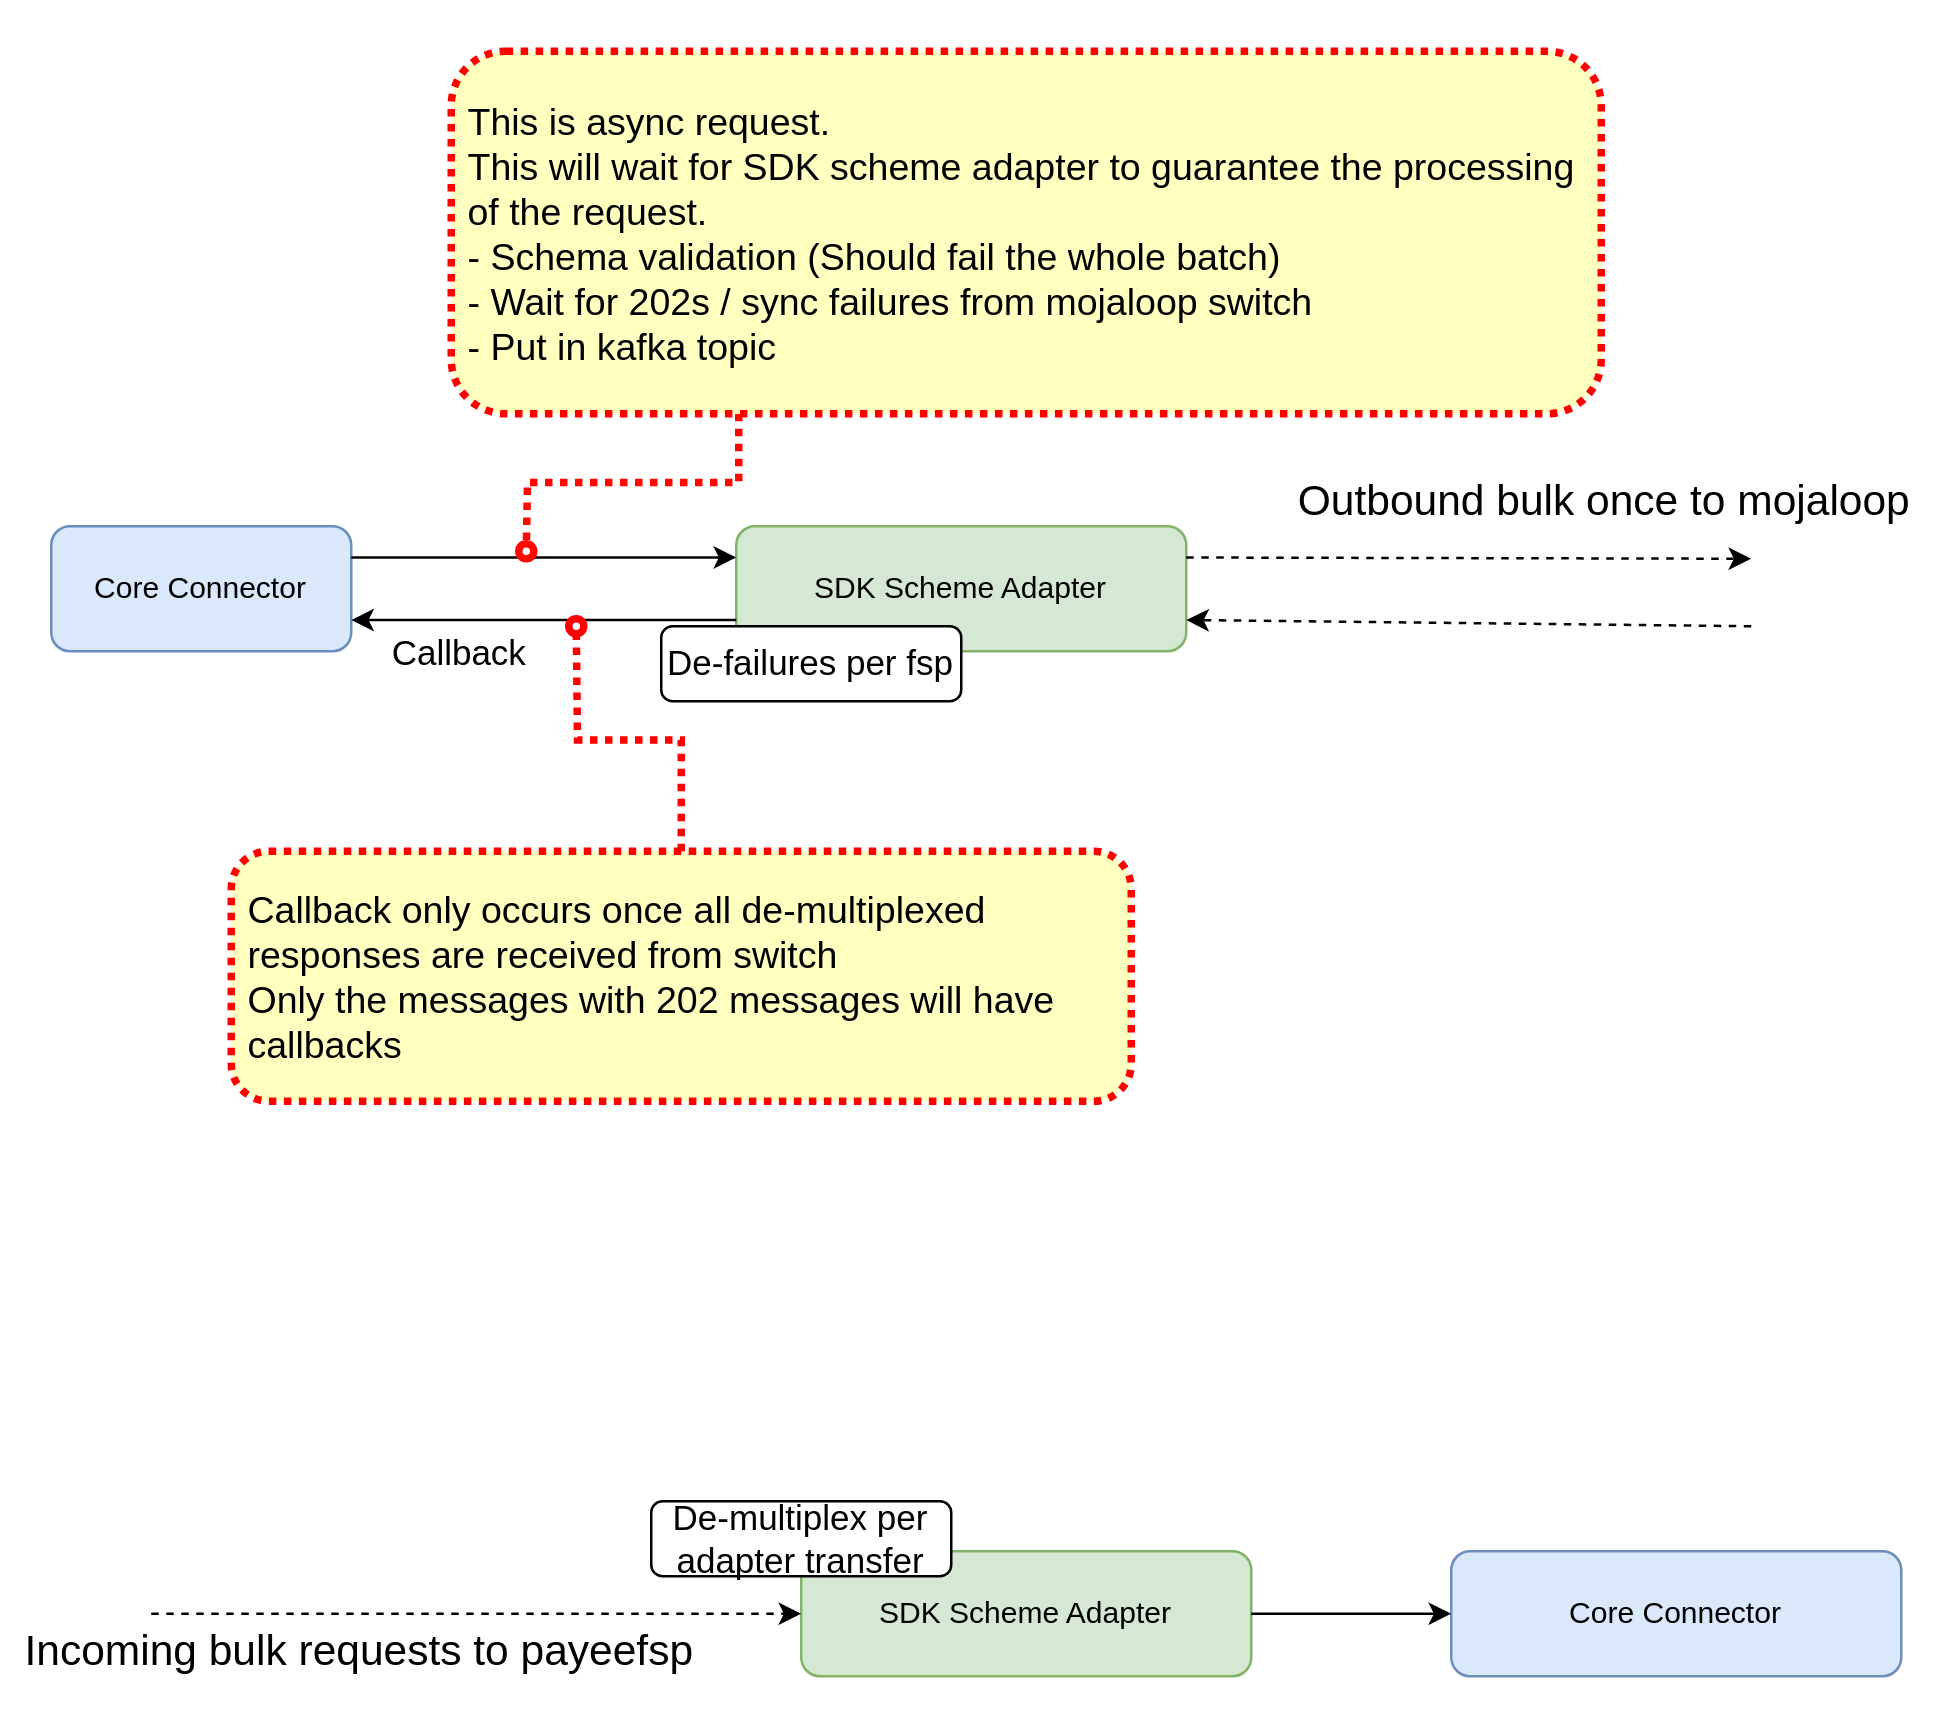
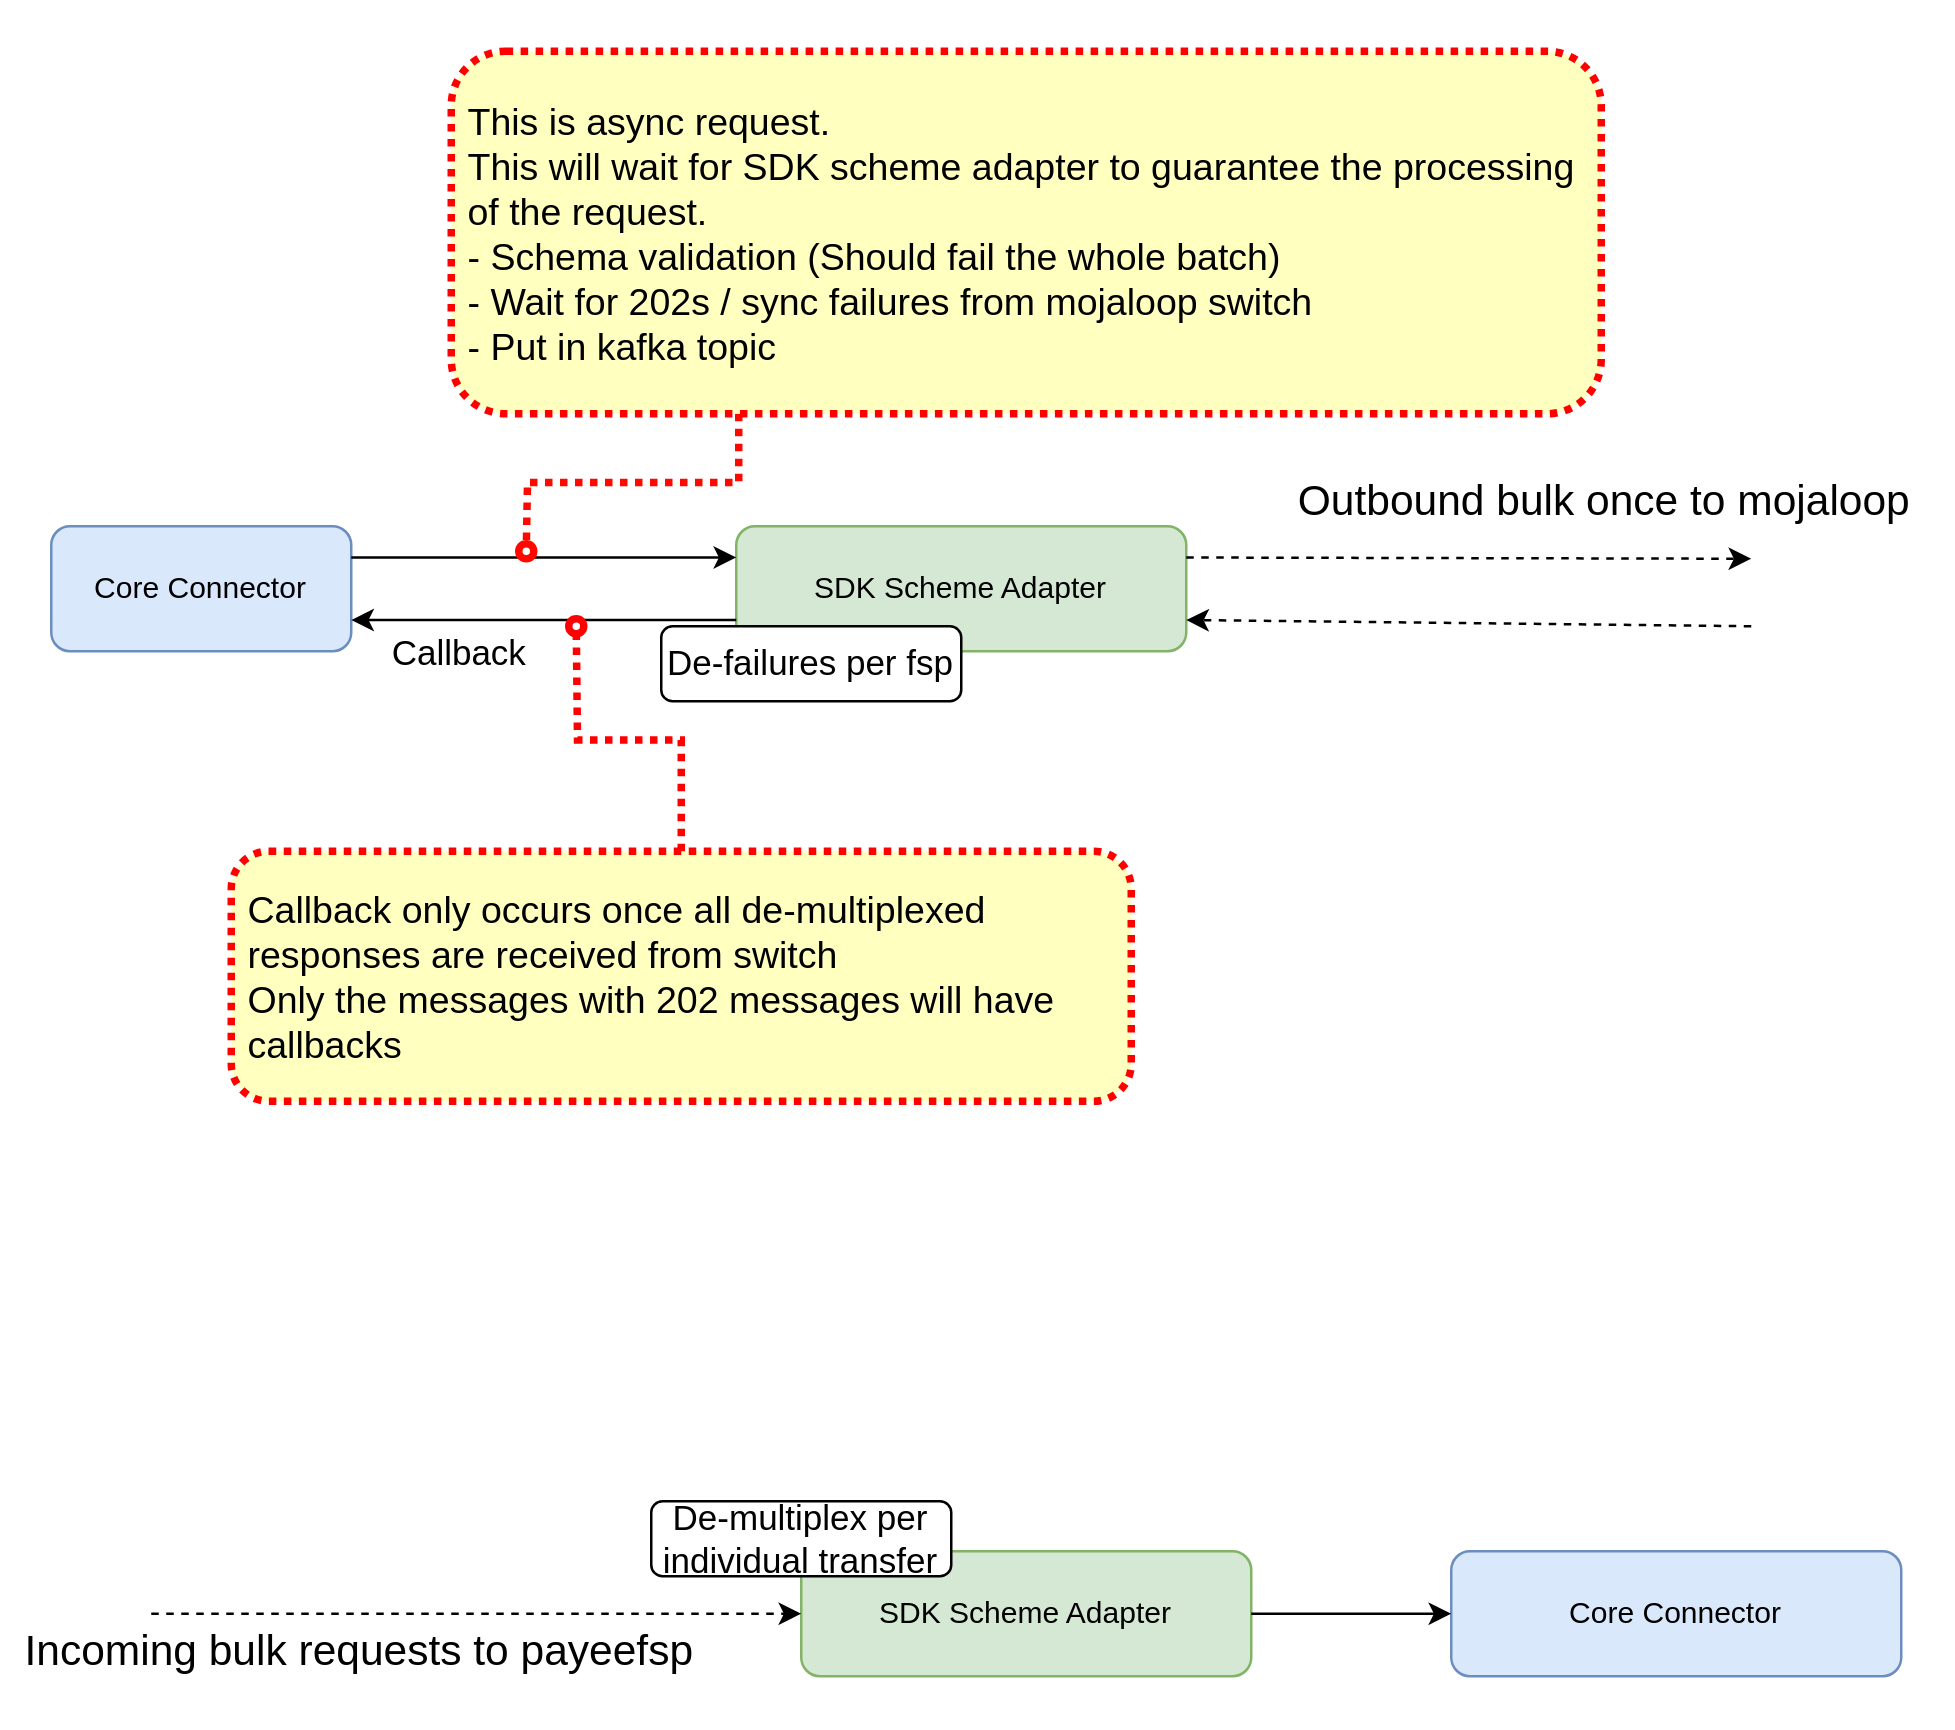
node "De-multiplex per adapter transfer": label "De-multiplex per adapter transfer" -> "De-multiplex per individual transfer"
